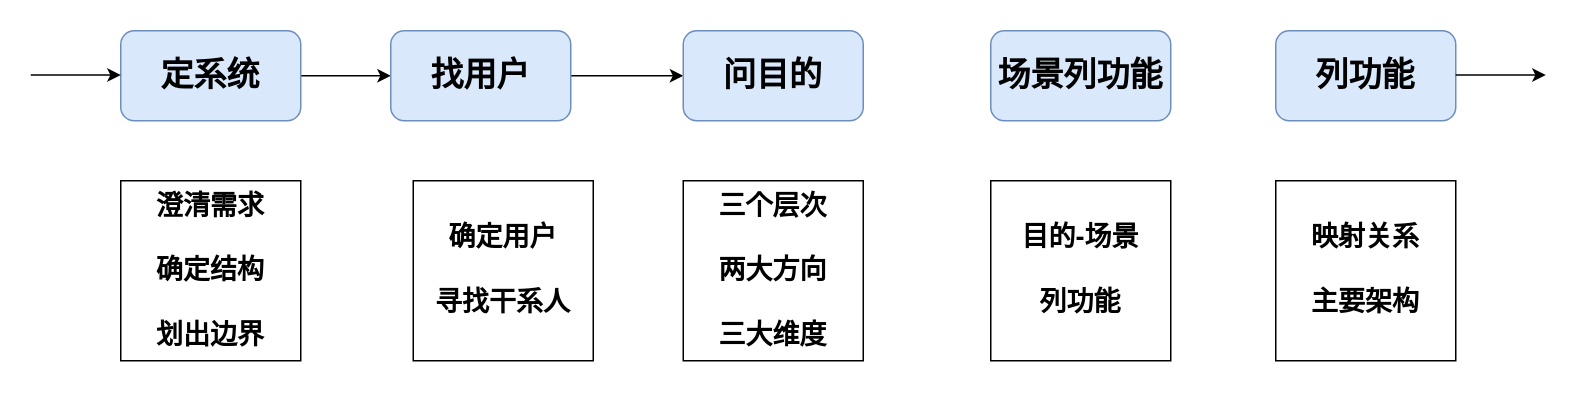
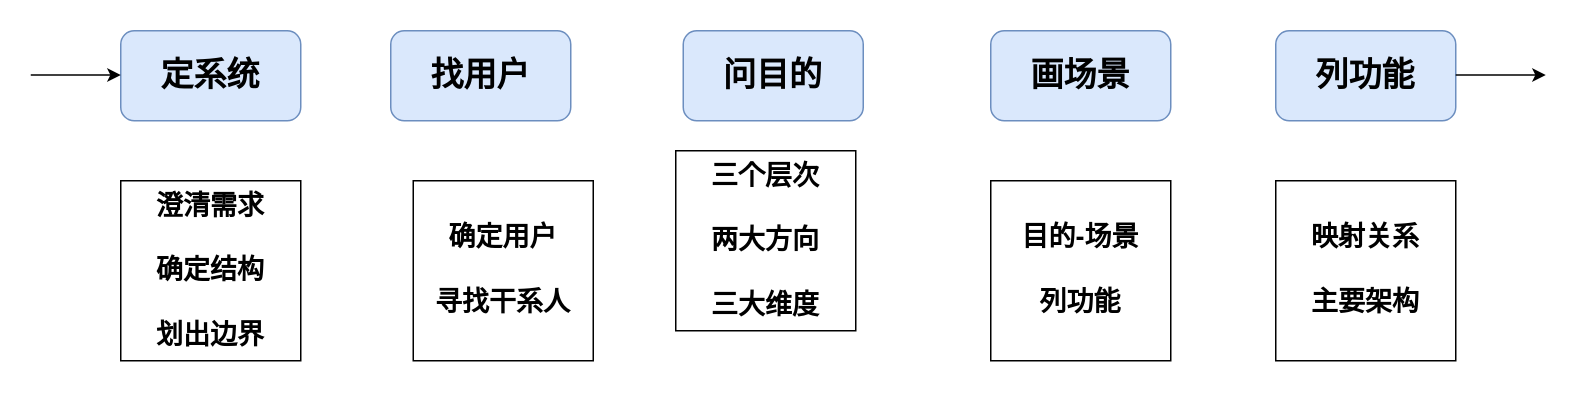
edge "定系统" -> "找用户": removed
edge "找用户" -> "问目的": removed
node "场景列功能": label "场景列功能" -> "画场景"
node "三个层次两大方向三大维度": moved (773, 271) -> (766, 241)
